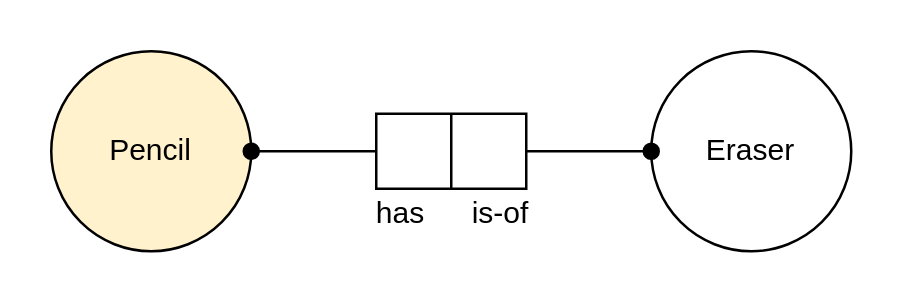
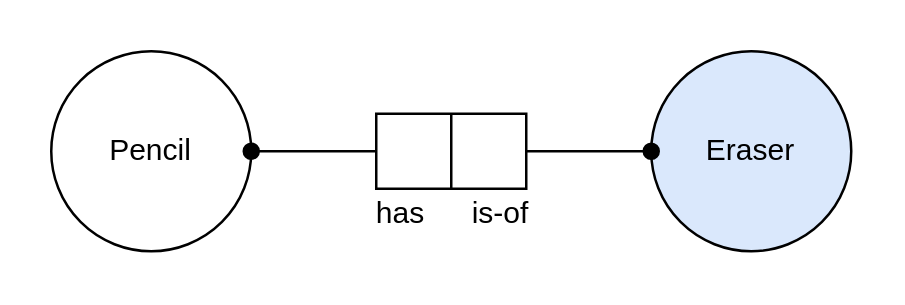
node "Pencil": fillcolor #fff2cc -> #ffffff
node "Eraser": fillcolor #ffffff -> #dae8fc
